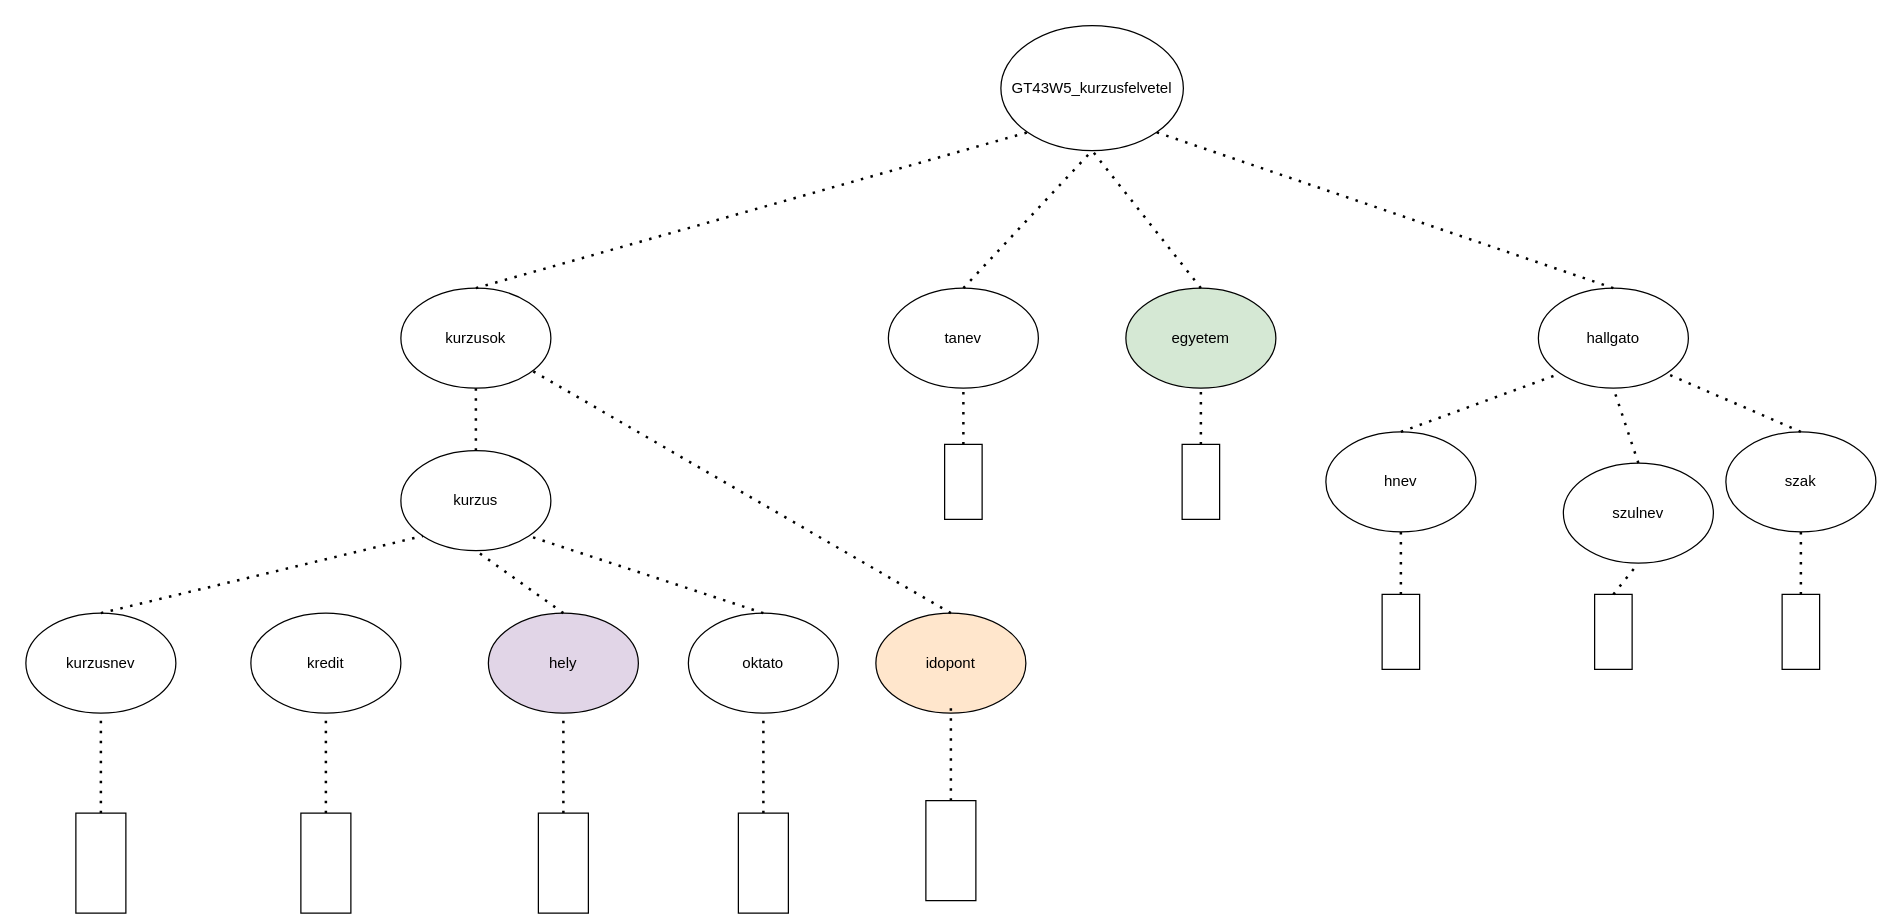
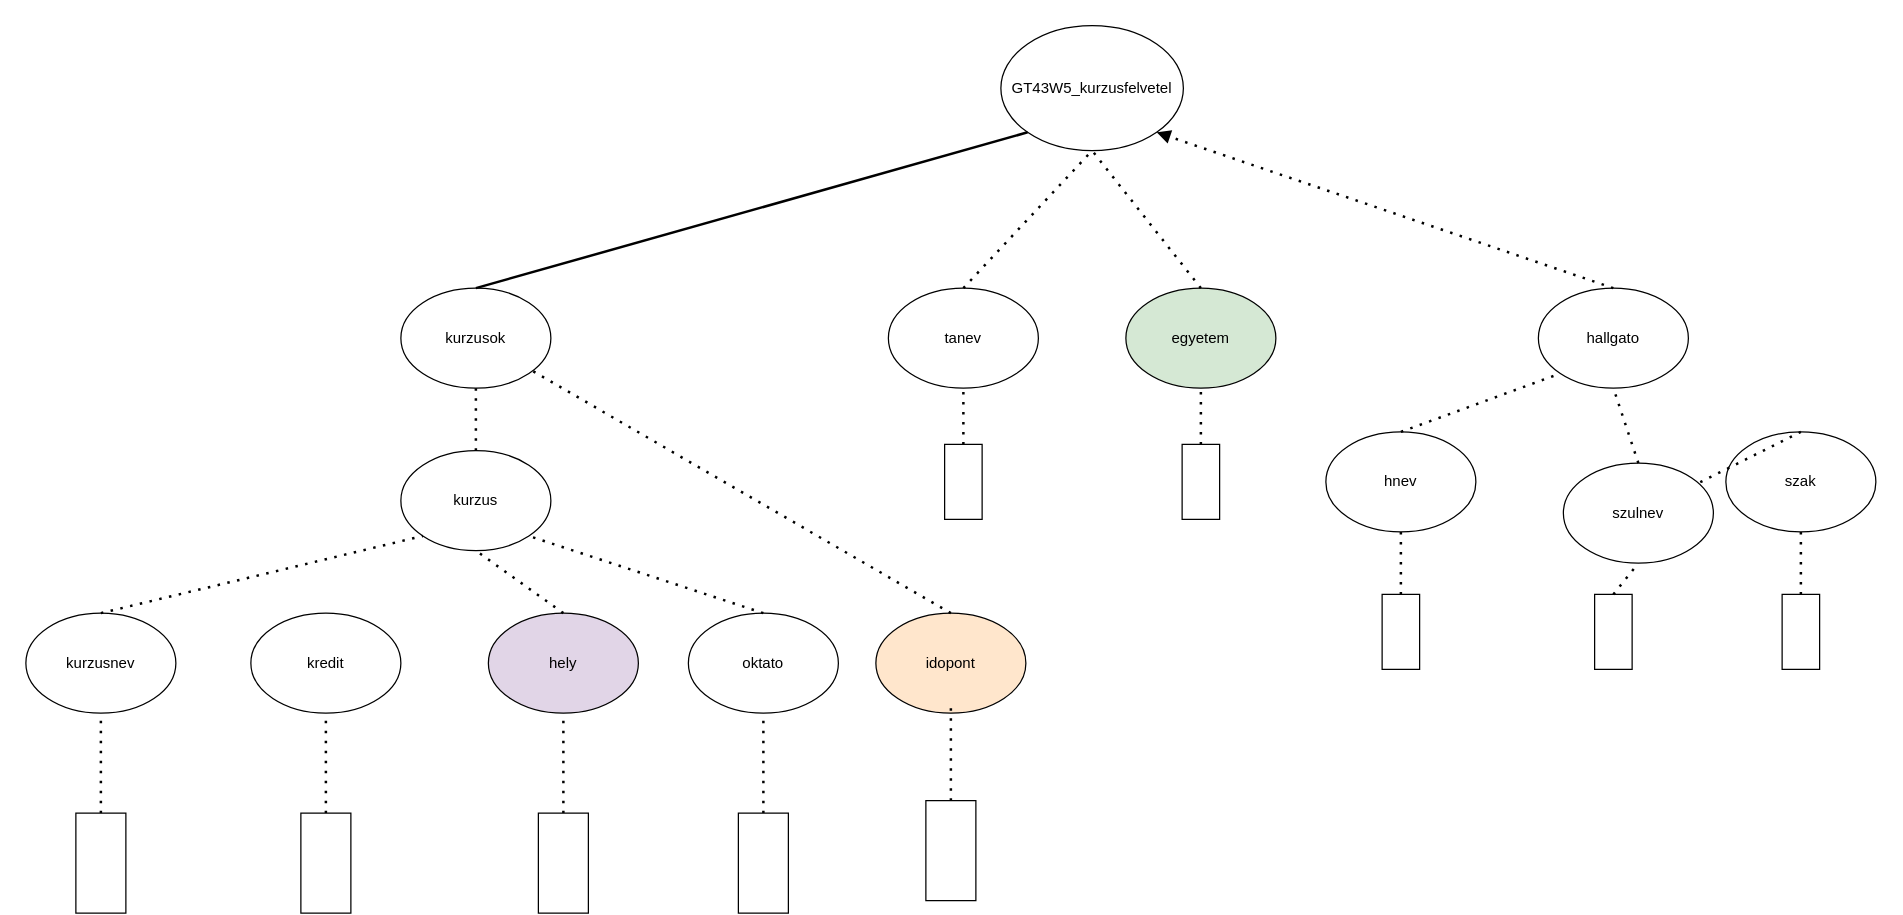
edge "GT43W5_kurzusfelvetel" -- "hallgato": arrowhead none -> block
edge "GT43W5_kurzusfelvetel" -- "kurzusok": style dashed -> solid
edge "hallgato" -- "szak": now "szulnev" -- "szak"
